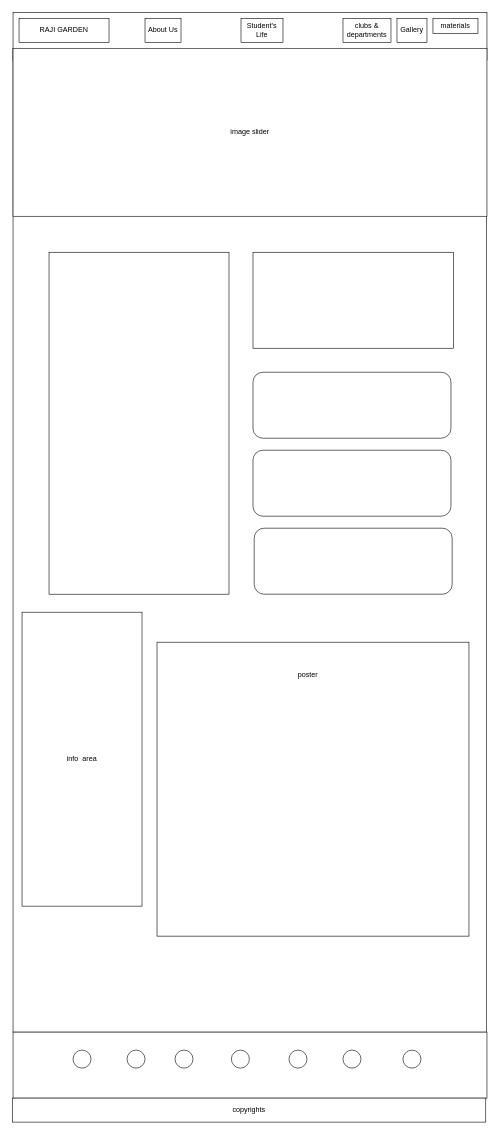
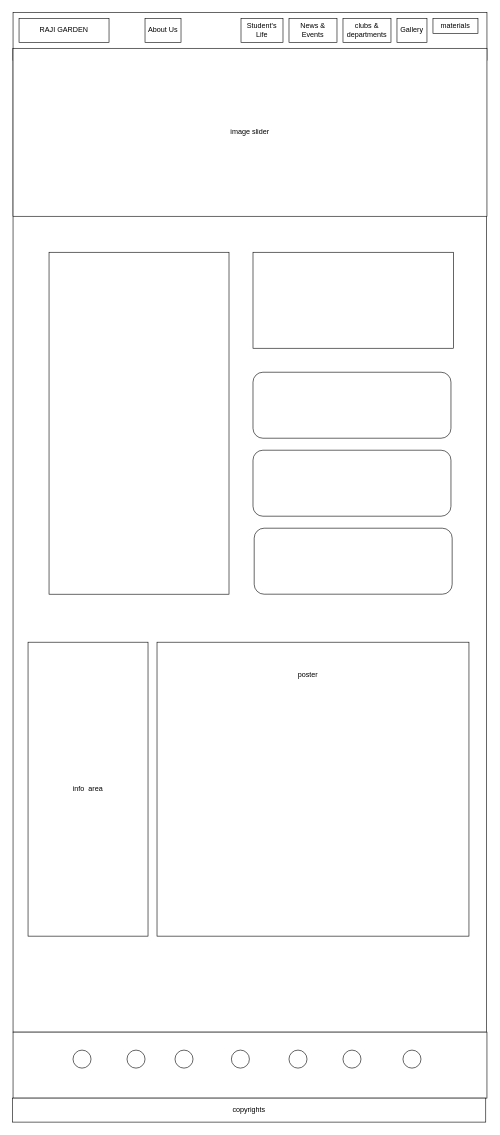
node "News & Events": added
node "info area": moved (82, 759) -> (88, 789)
